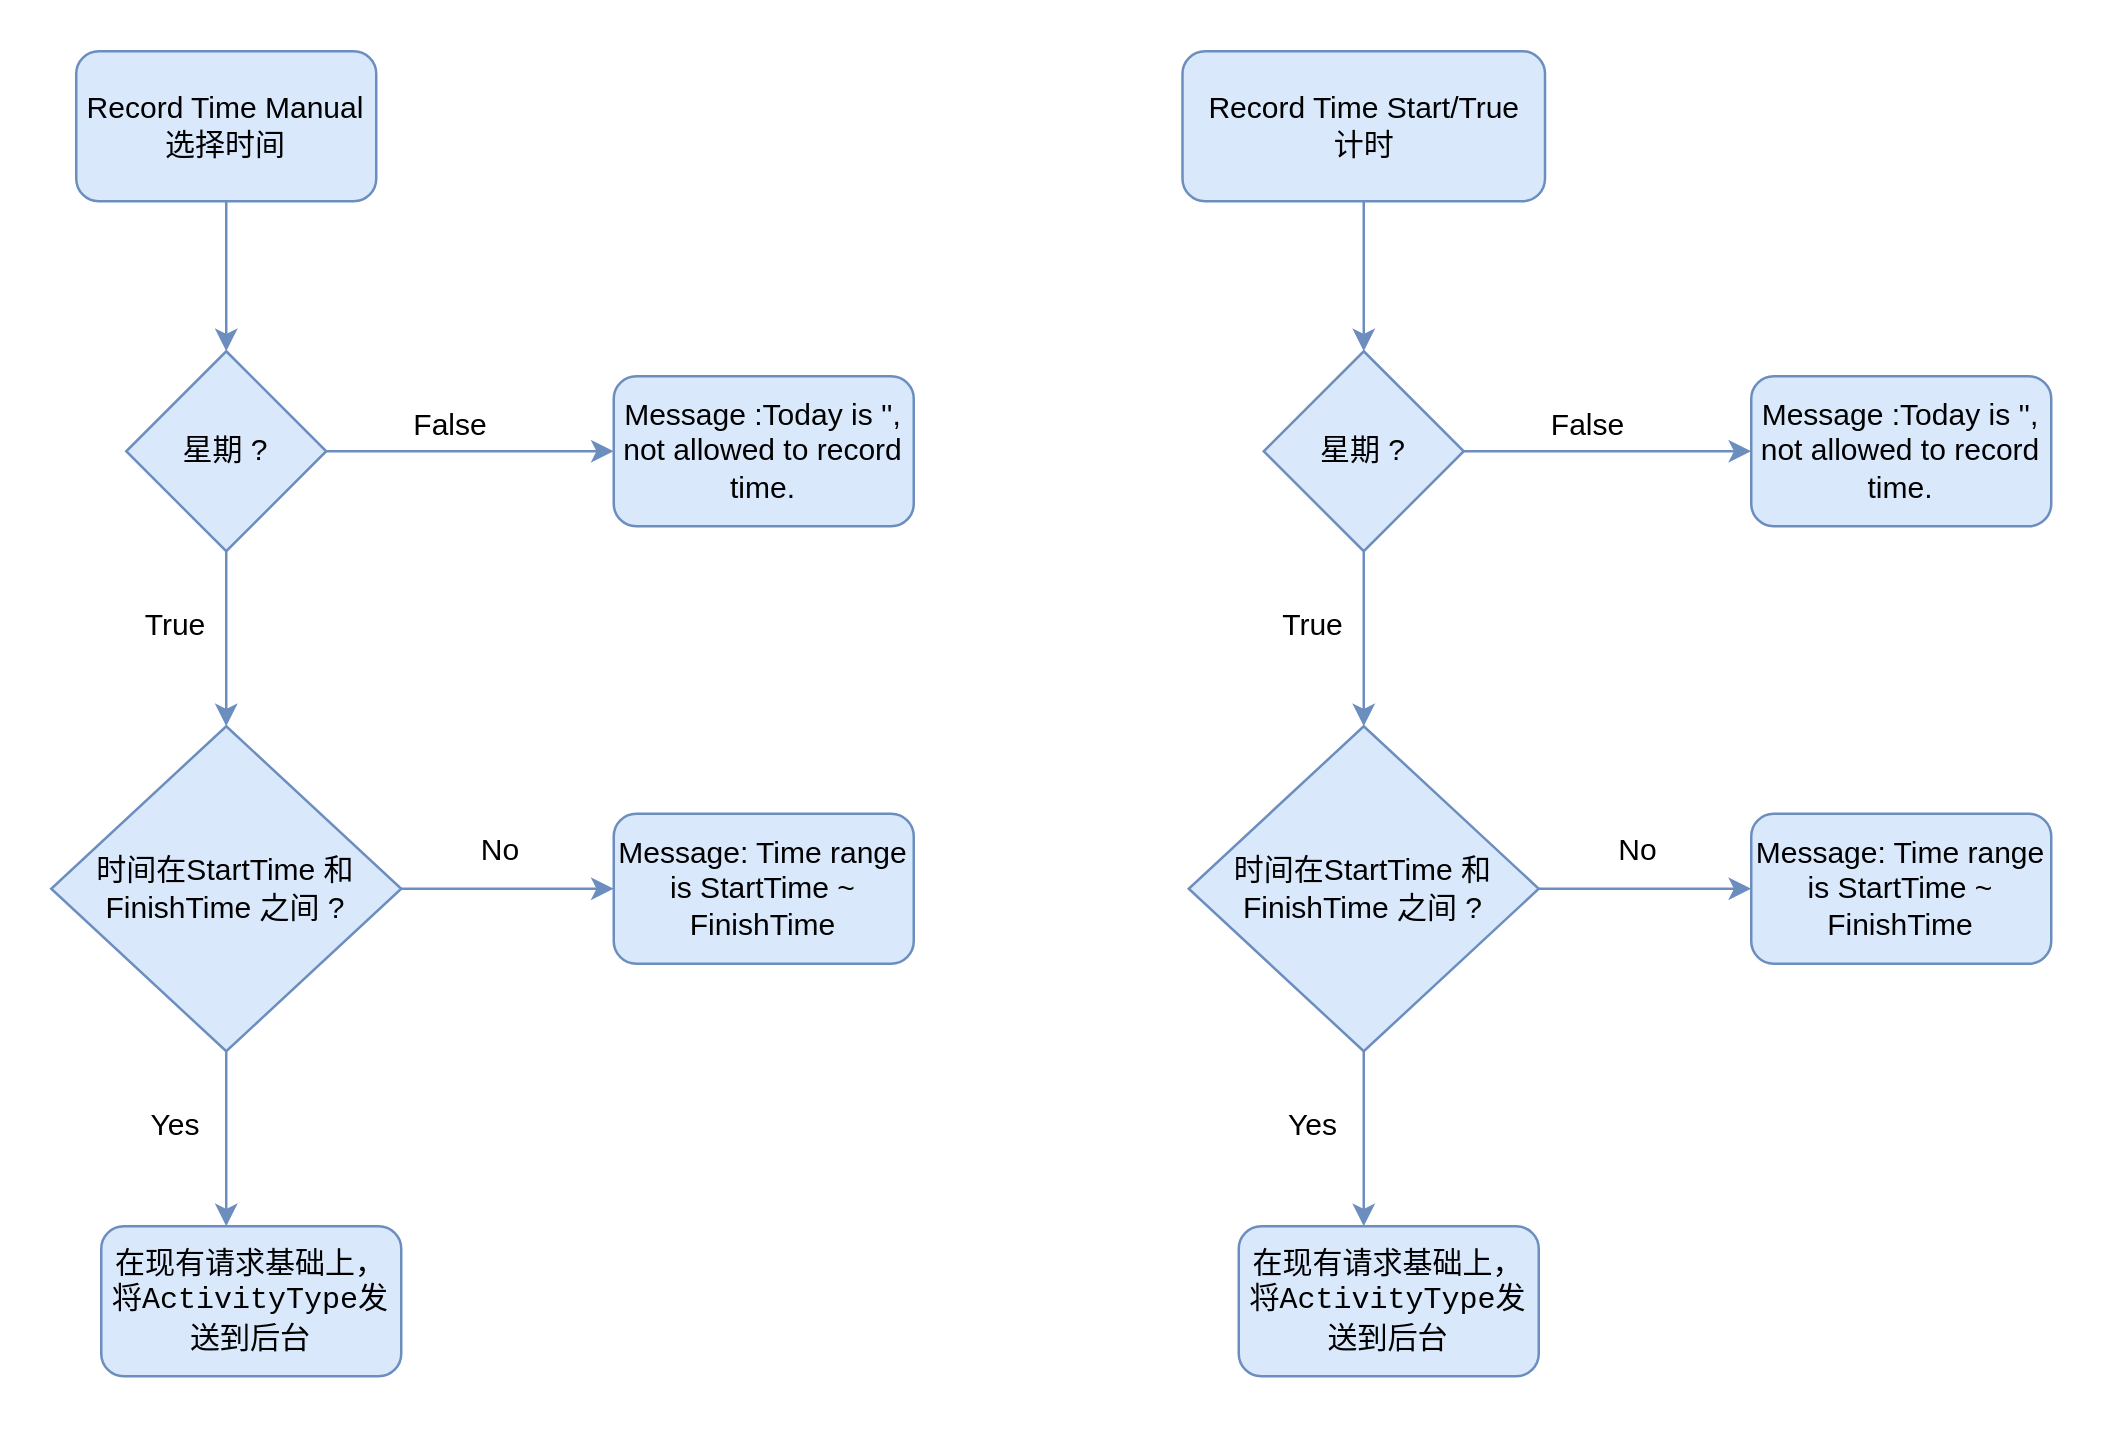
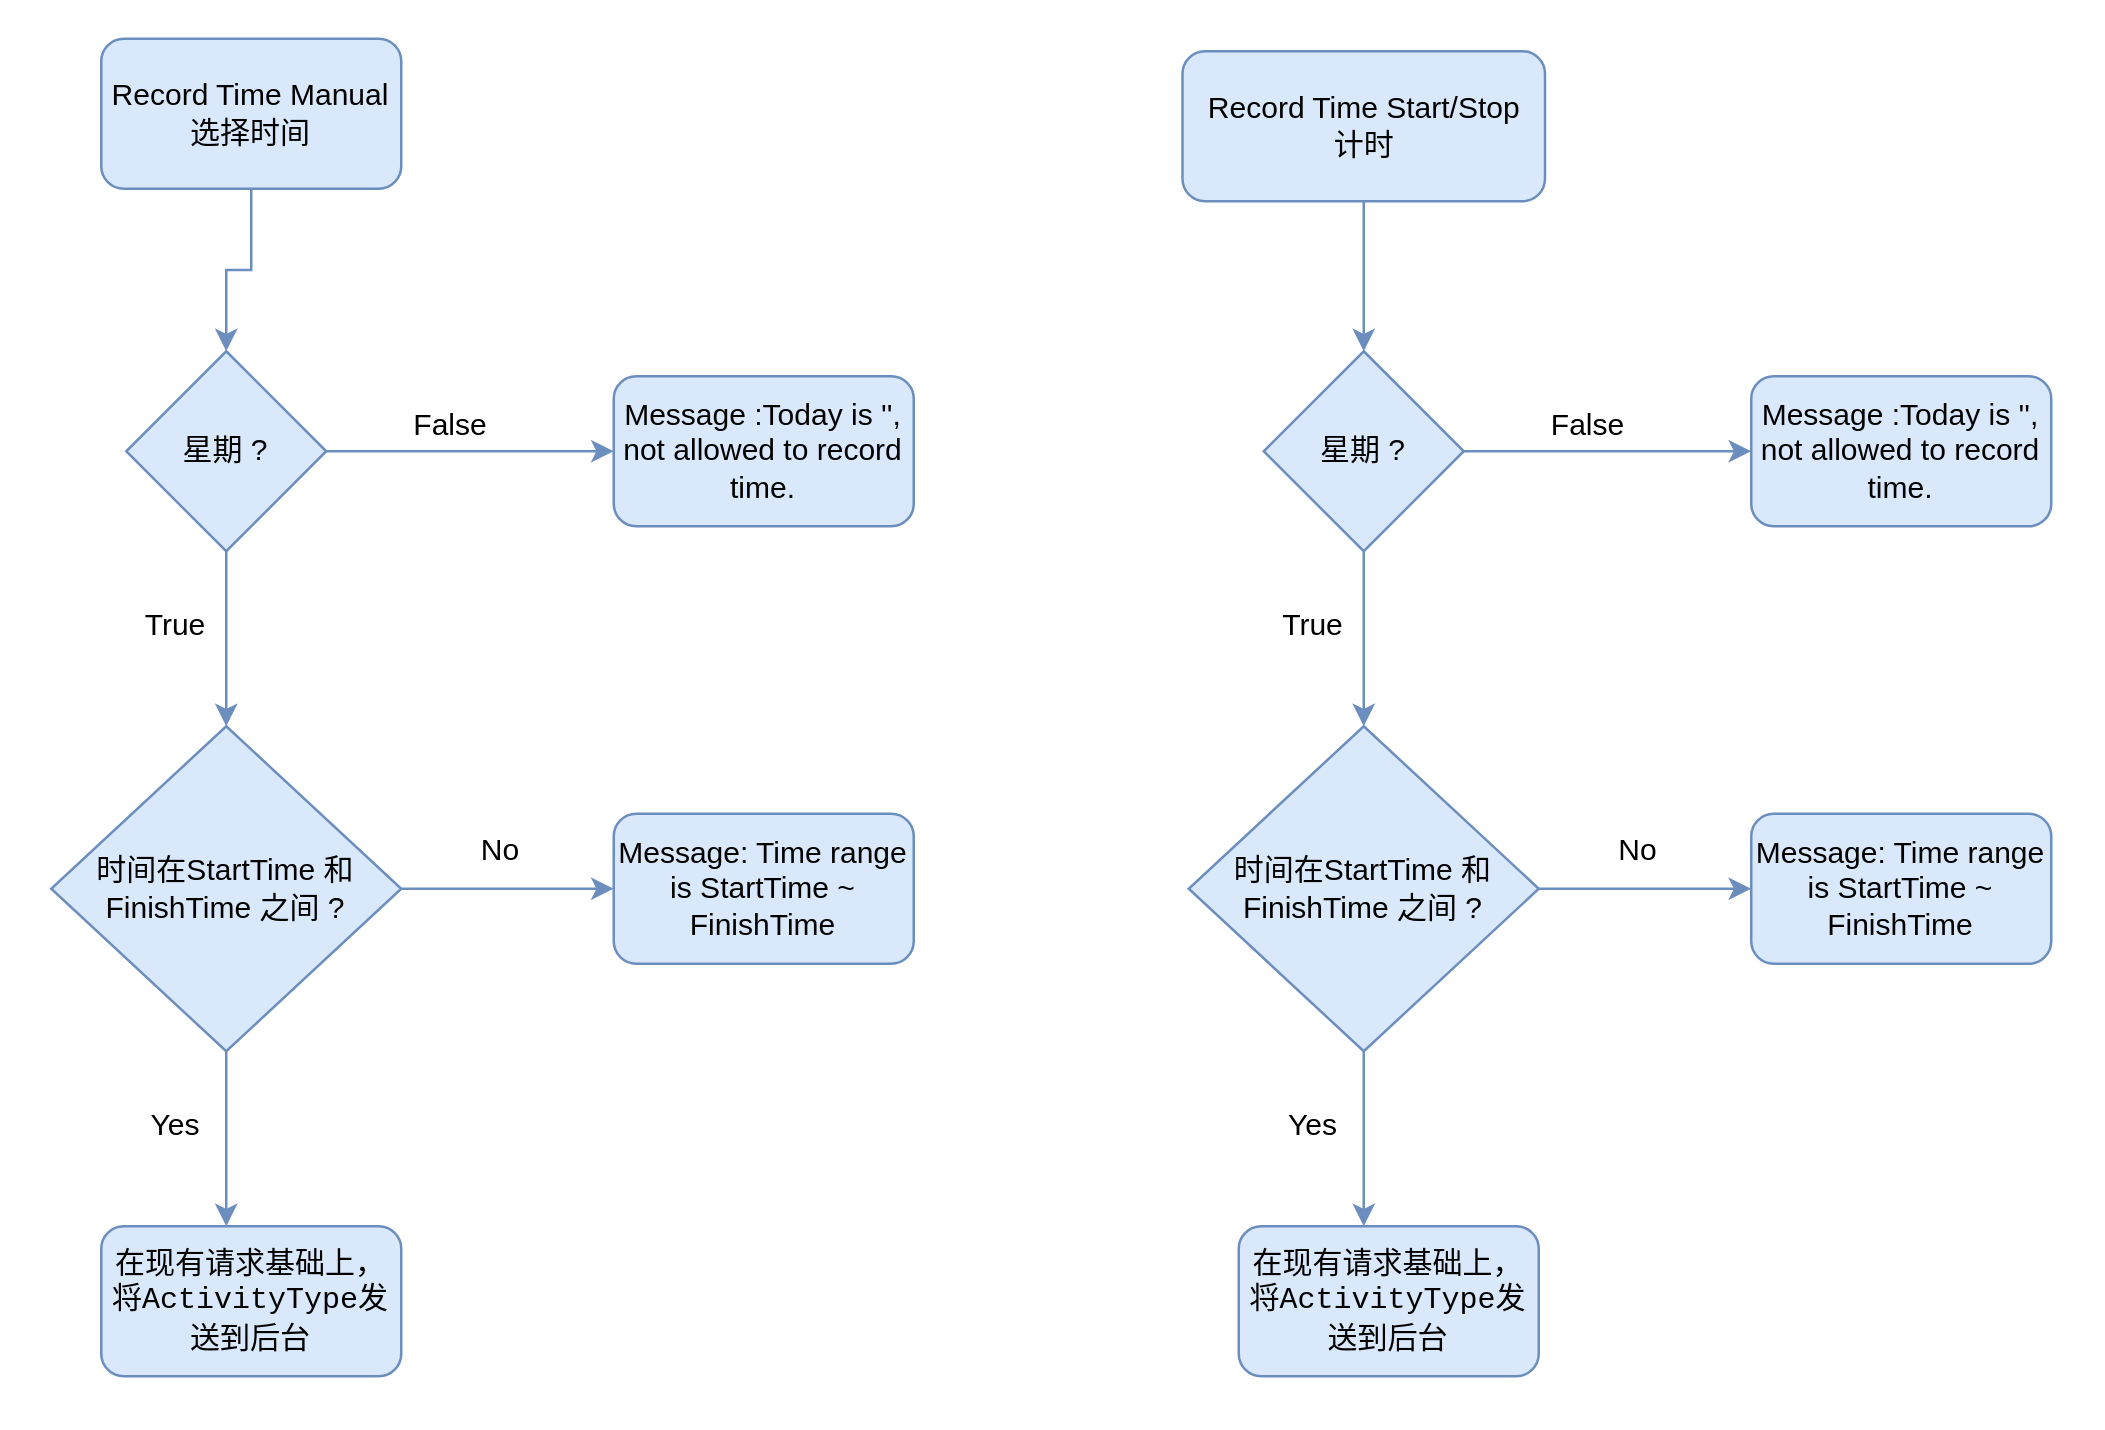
node "Record Time Manual 选择时间": moved (226, 126) -> (251, 114)
node "Record Time Start/True 计时": label "Record Time Start/True 计时" -> "Record Time Start/Stop 计时"
